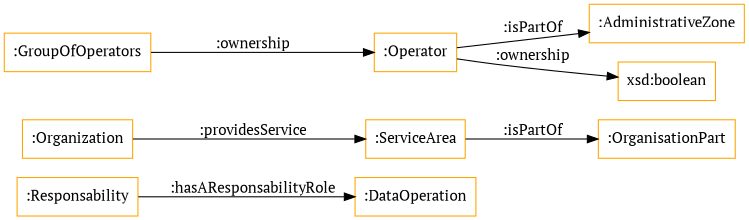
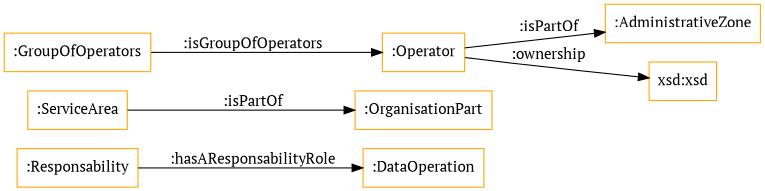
edge ":GroupOfOperators" -> ":Operator": label ":ownership" -> ":isGroupOfOperators"
node "xsd:boolean": label "xsd:boolean" -> "xsd:xsd"
node ":Organization": removed
